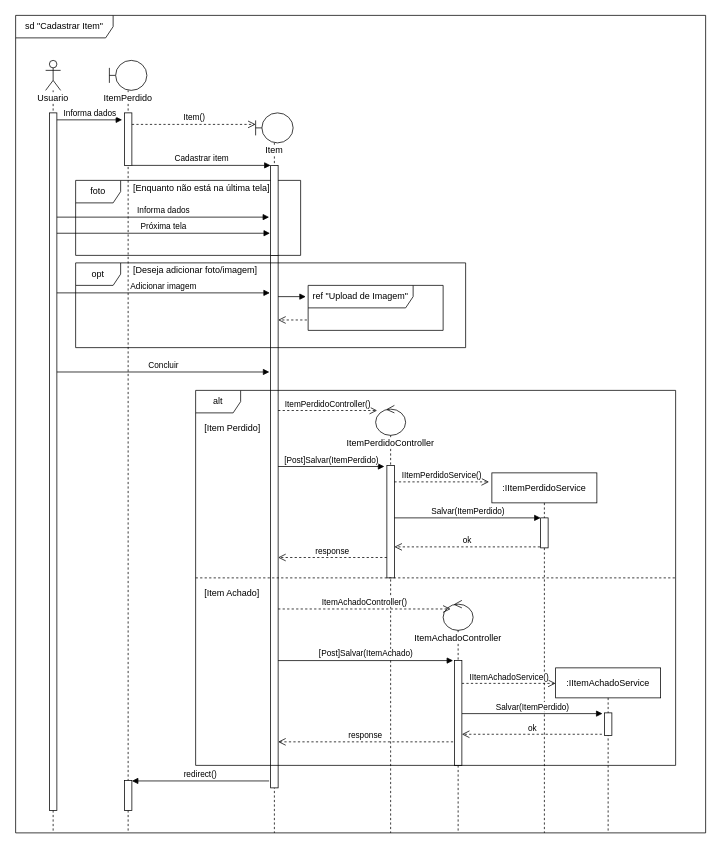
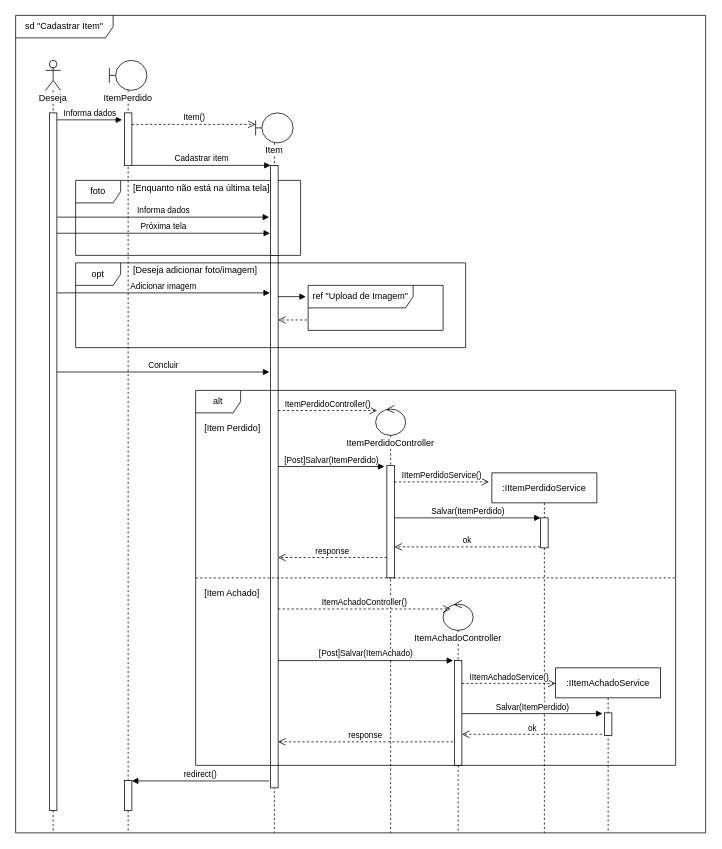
node "Usuario": label "Usuario" -> "Deseja"
